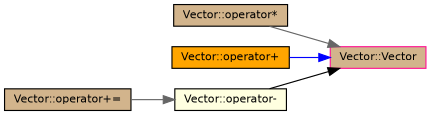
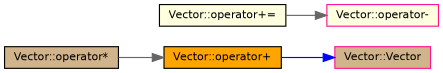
edge "Vector::operator*" -> "Vector::Vector": now "Vector::operator*" -> "Vector::operator+"
edge "Vector::operator-" -> "Vector::Vector": removed
node "Vector::operator+=": fillcolor tan -> lightyellow
node "Vector::operator-": color black -> deeppink
